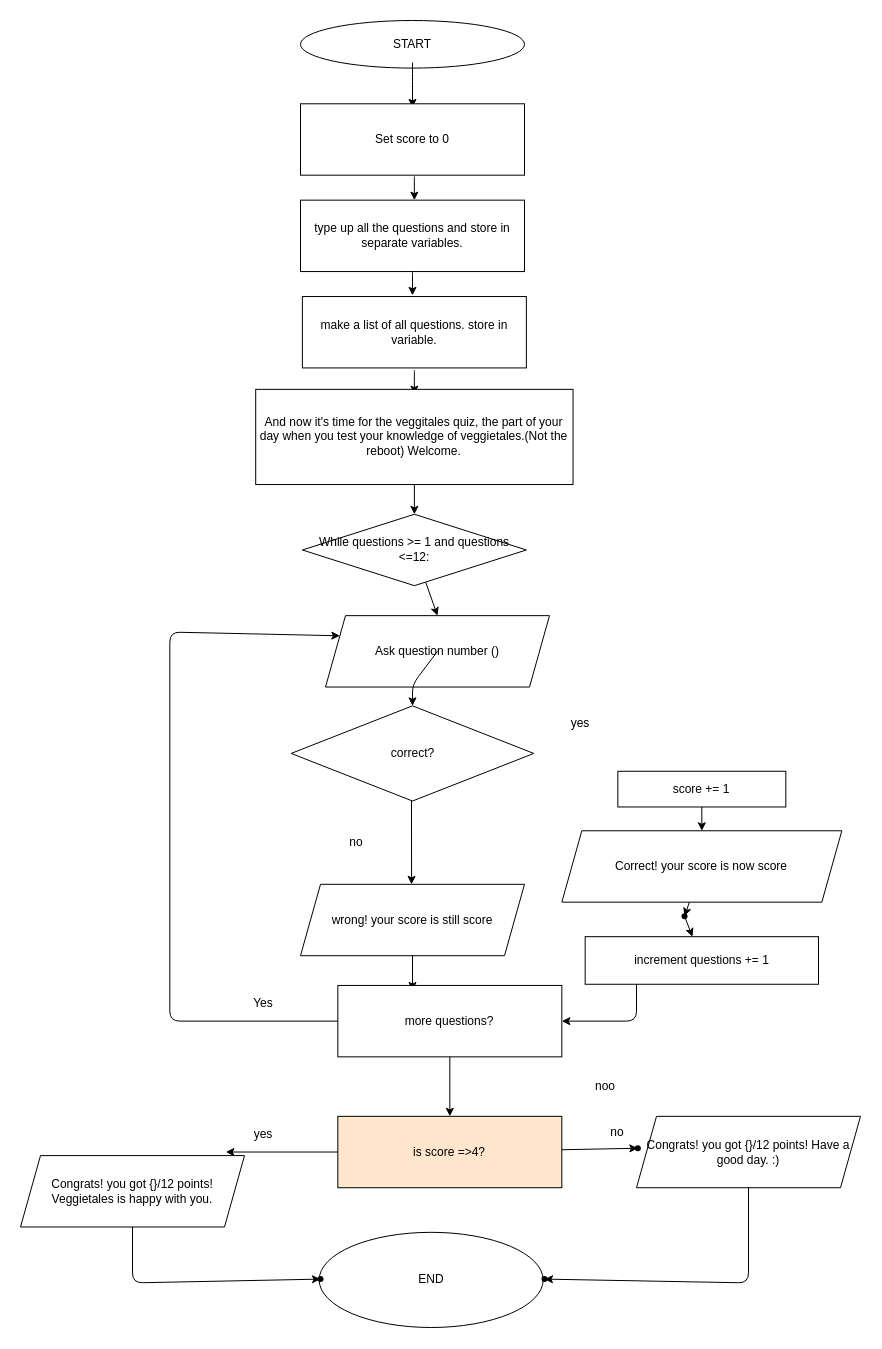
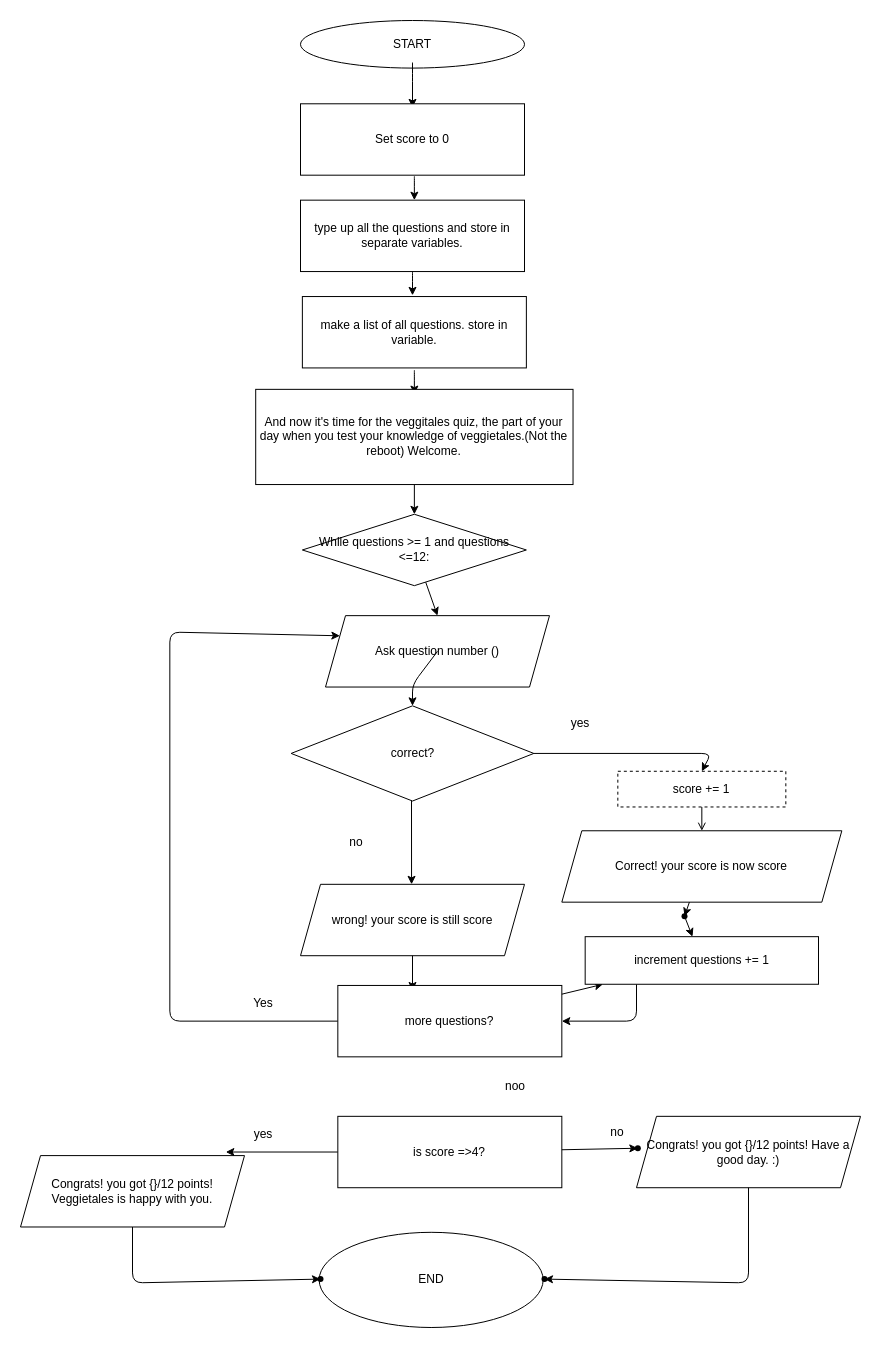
edge "correct?" -> "score += 1": added
node "score += 1": style solid -> dashed
edge "score += 1" -> "Correct! your score is now score": arrowhead classic -> open
edge "more questions?" -> "is score =>4?": now "more questions?" -> "increment questions += 1"
node "noo": moved (605, 1087) -> (515, 1087)
node "is score =>4?": fillcolor #ffe6cc -> #ffffff
